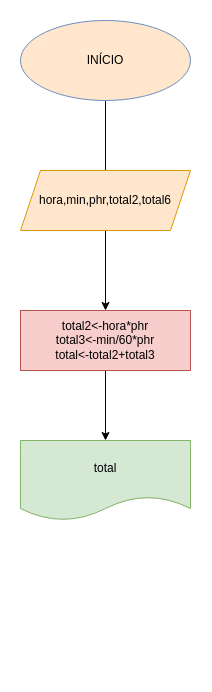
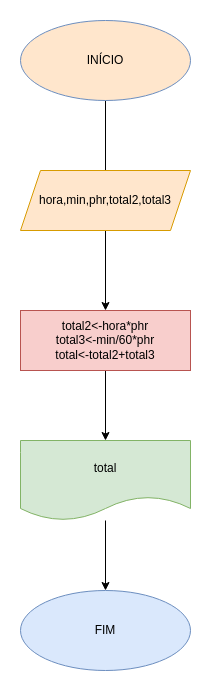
node "hora,min,phr,total2,total6": label "hora,min,phr,total2,total6" -> "hora,min,phr,total2,total3"
edge "total" -> "FIM": added
node "FIM": added
